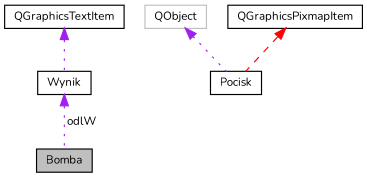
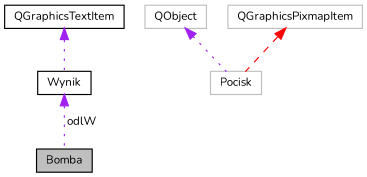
node "QGraphicsPixmapItem": color black -> grey75
node "Pocisk": color black -> grey75
